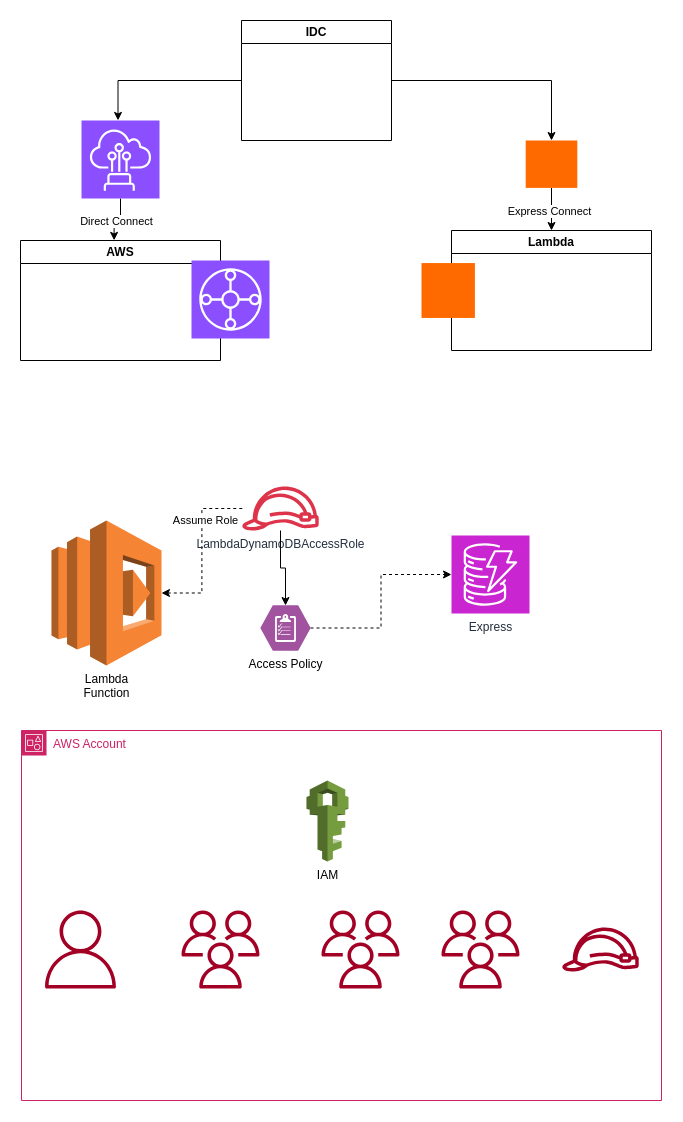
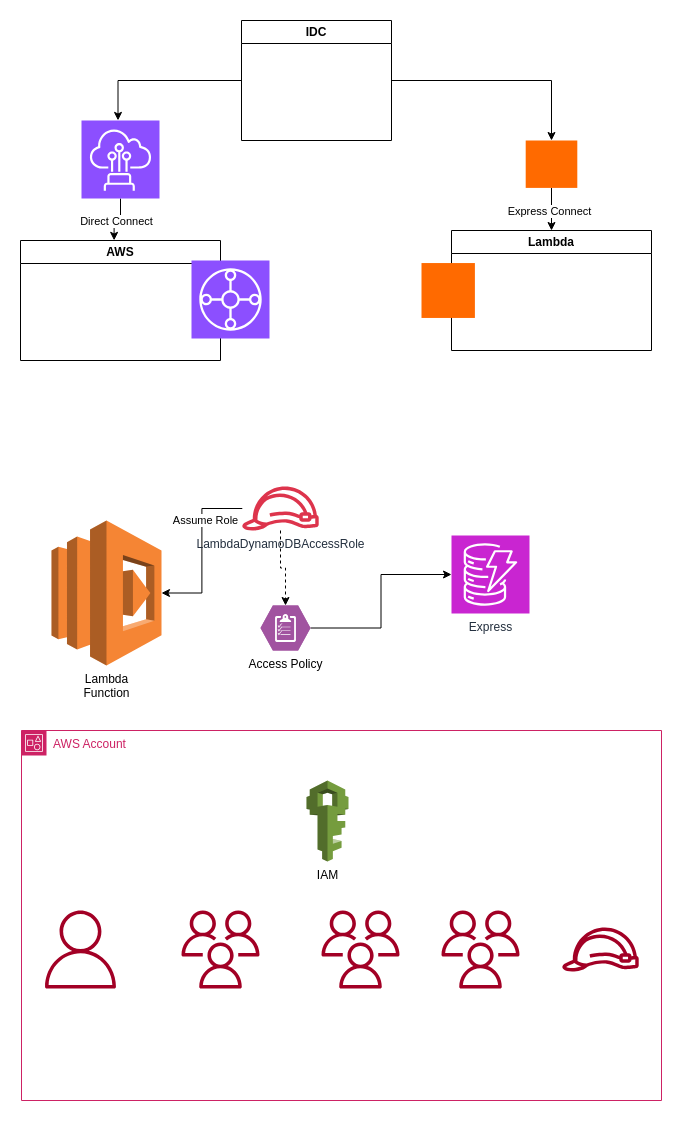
edge "LambdaDynamoDBAccessRole" -> "Access Policy": style solid -> dashed
edge "LambdaDynamoDBAccessRole" -> "Lambda Function": style dashed -> solid
edge "Access Policy" -> "Express": style dashed -> solid
